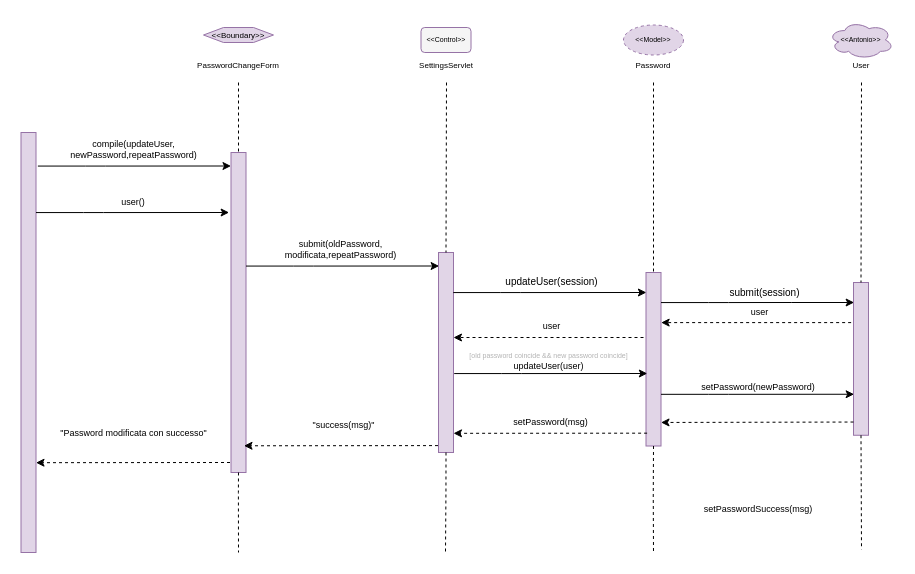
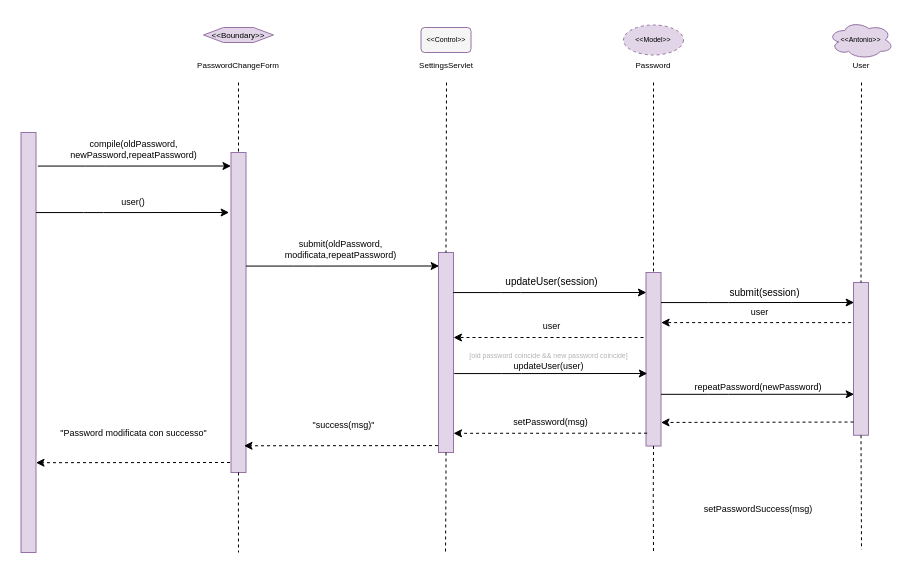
node "compile(updateUser, newPassword,repeatPassword)": label "compile(updateUser, newPassword,repeatPassword)" -> "compile(oldPassword, newPassword,repeatPassword)"
node "setPassword(newPassword)": label "setPassword(newPassword)" -> "repeatPassword(newPassword)"
